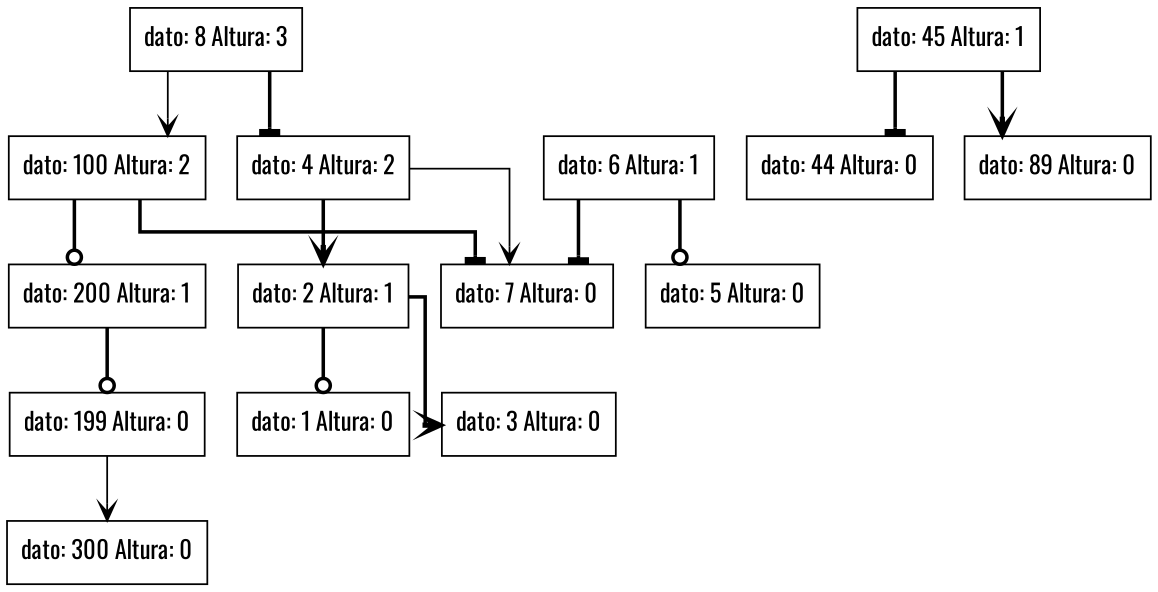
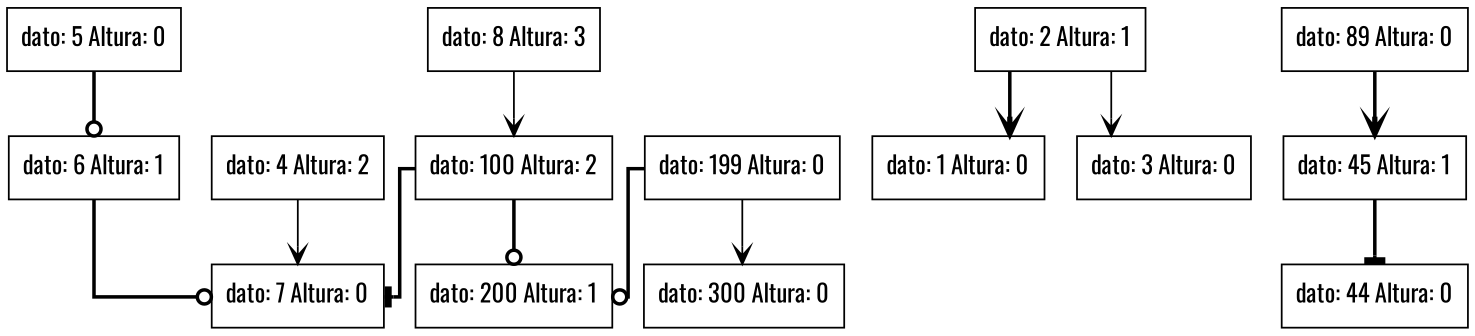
edge "dato: 45 Altura: 1" -> "dato: 89 Altura: 0": reversed
edge "dato: 8 Altura: 3" -> "dato: 4 Altura: 2": removed
edge "dato: 4 Altura: 2" -> "dato: 2 Altura: 1": removed
edge "dato: 6 Altura: 1" -> "dato: 5 Altura: 0": reversed
edge "dato: 6 Altura: 1" -> "dato: 7 Altura: 0": arrowhead tee -> odot
edge "dato: 200 Altura: 1" -> "dato: 199 Altura: 0": reversed
edge "dato: 2 Altura: 1" -> "dato: 1 Altura: 0": arrowhead odot -> vee
edge "dato: 2 Altura: 1" -> "dato: 3 Altura: 0": style bold -> solid
